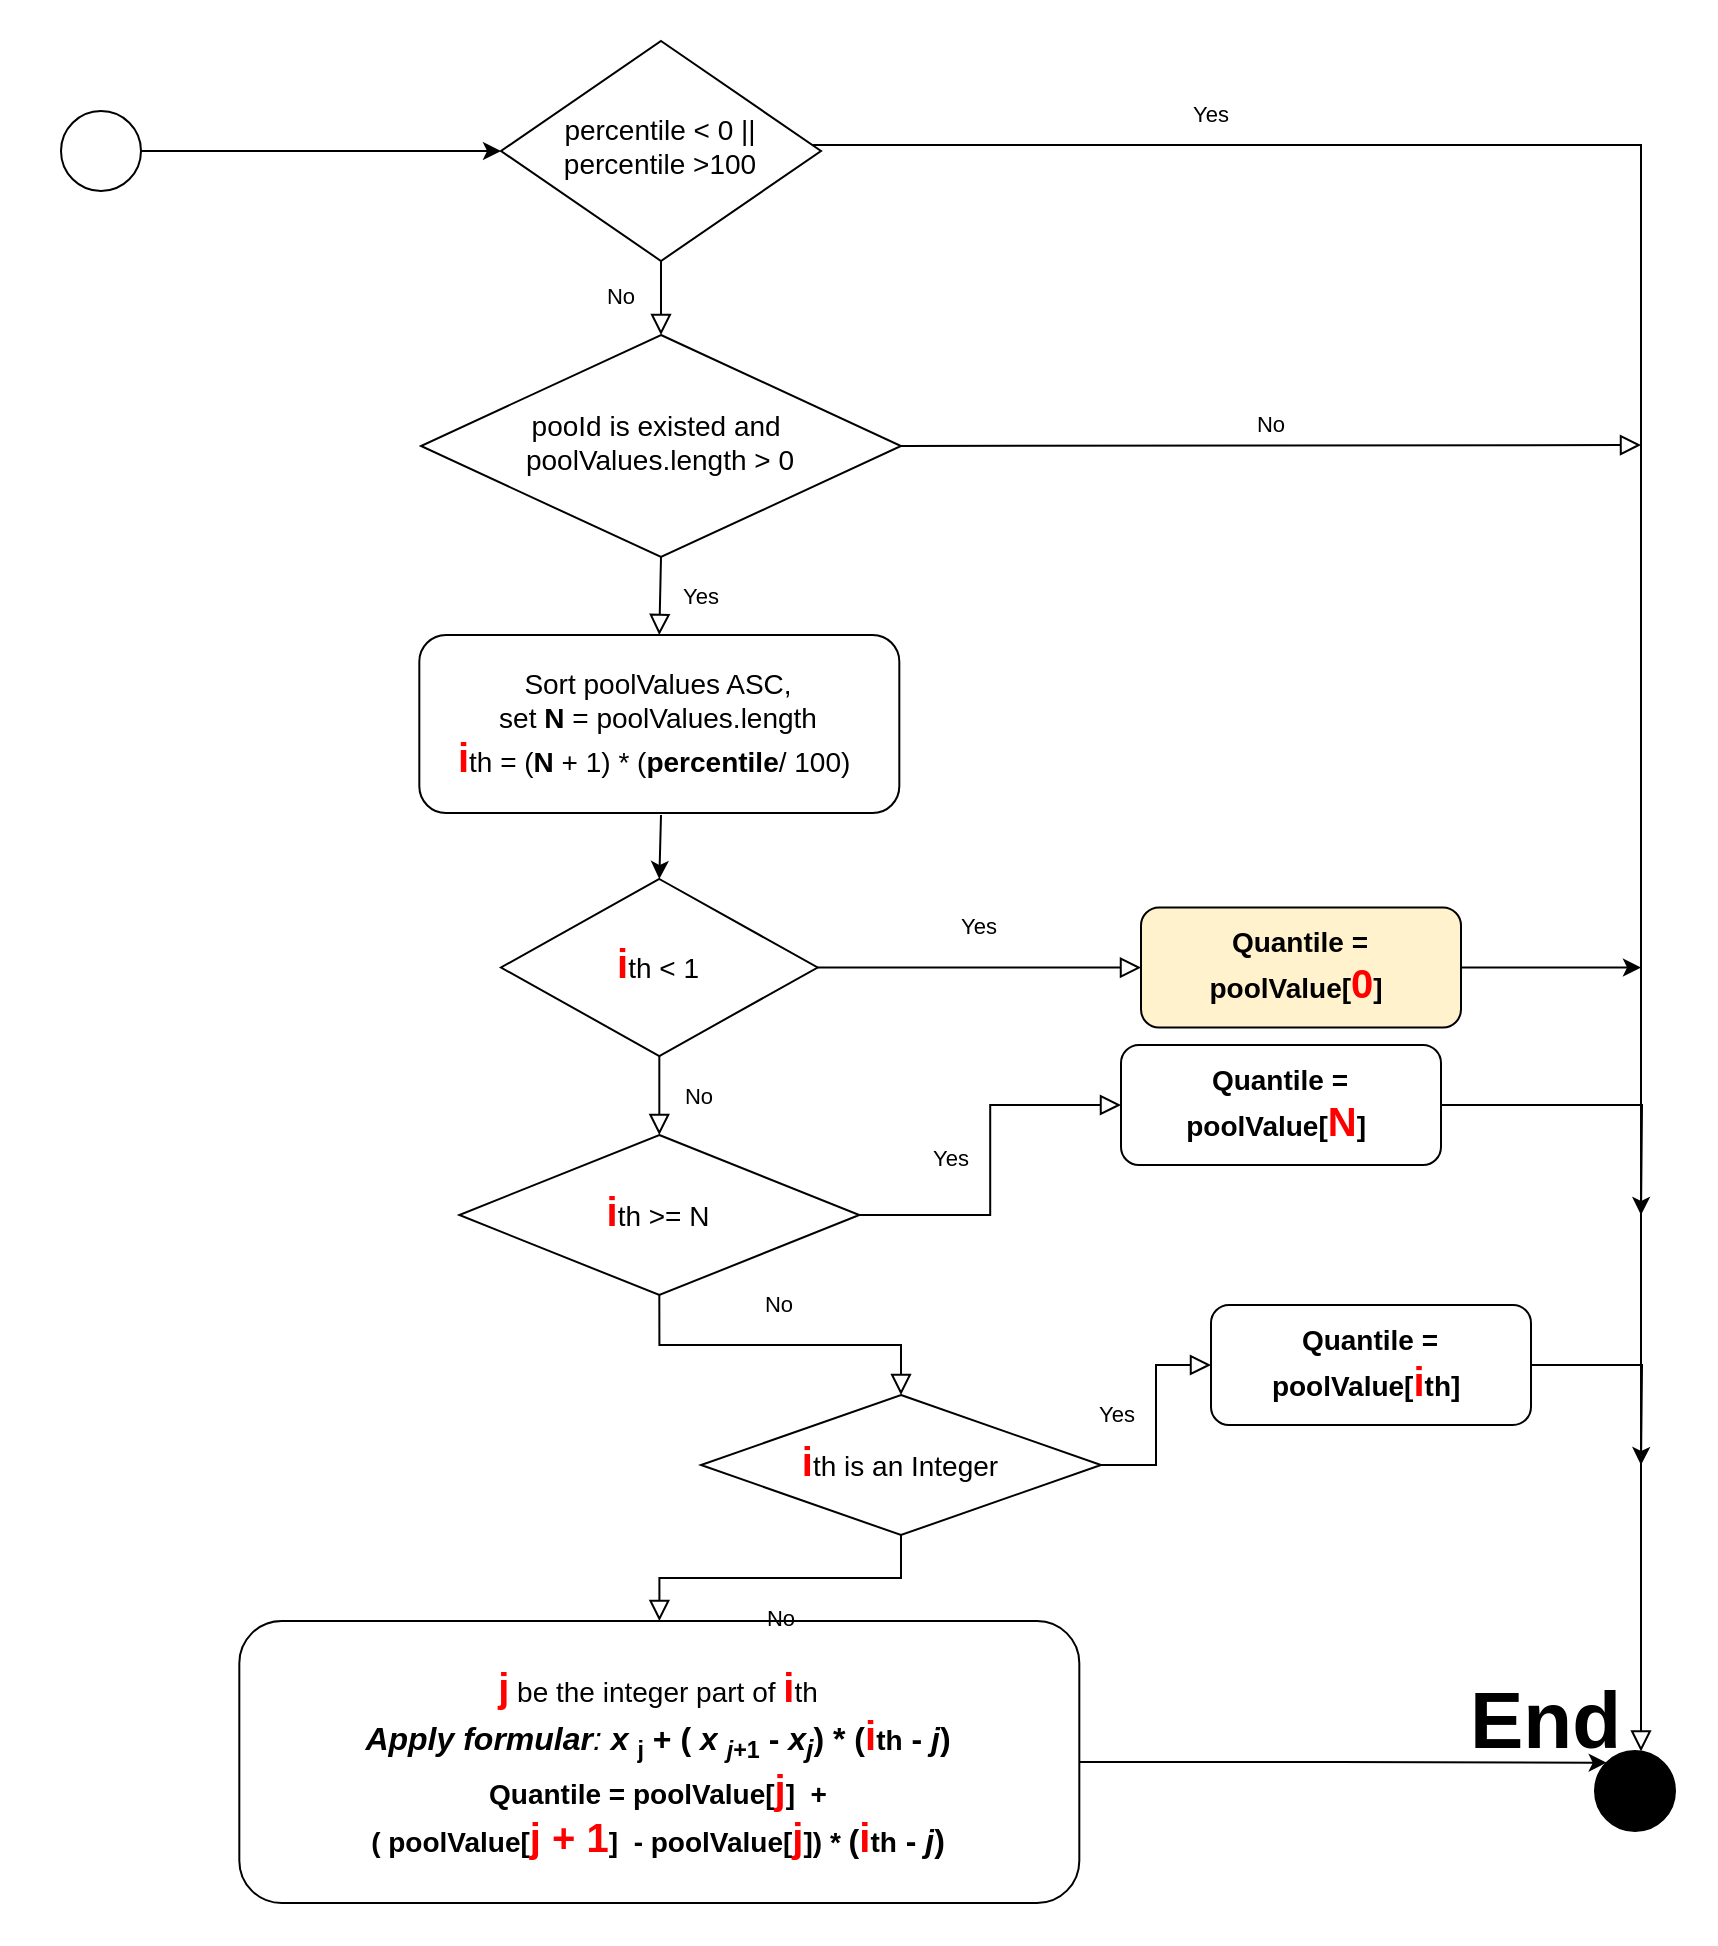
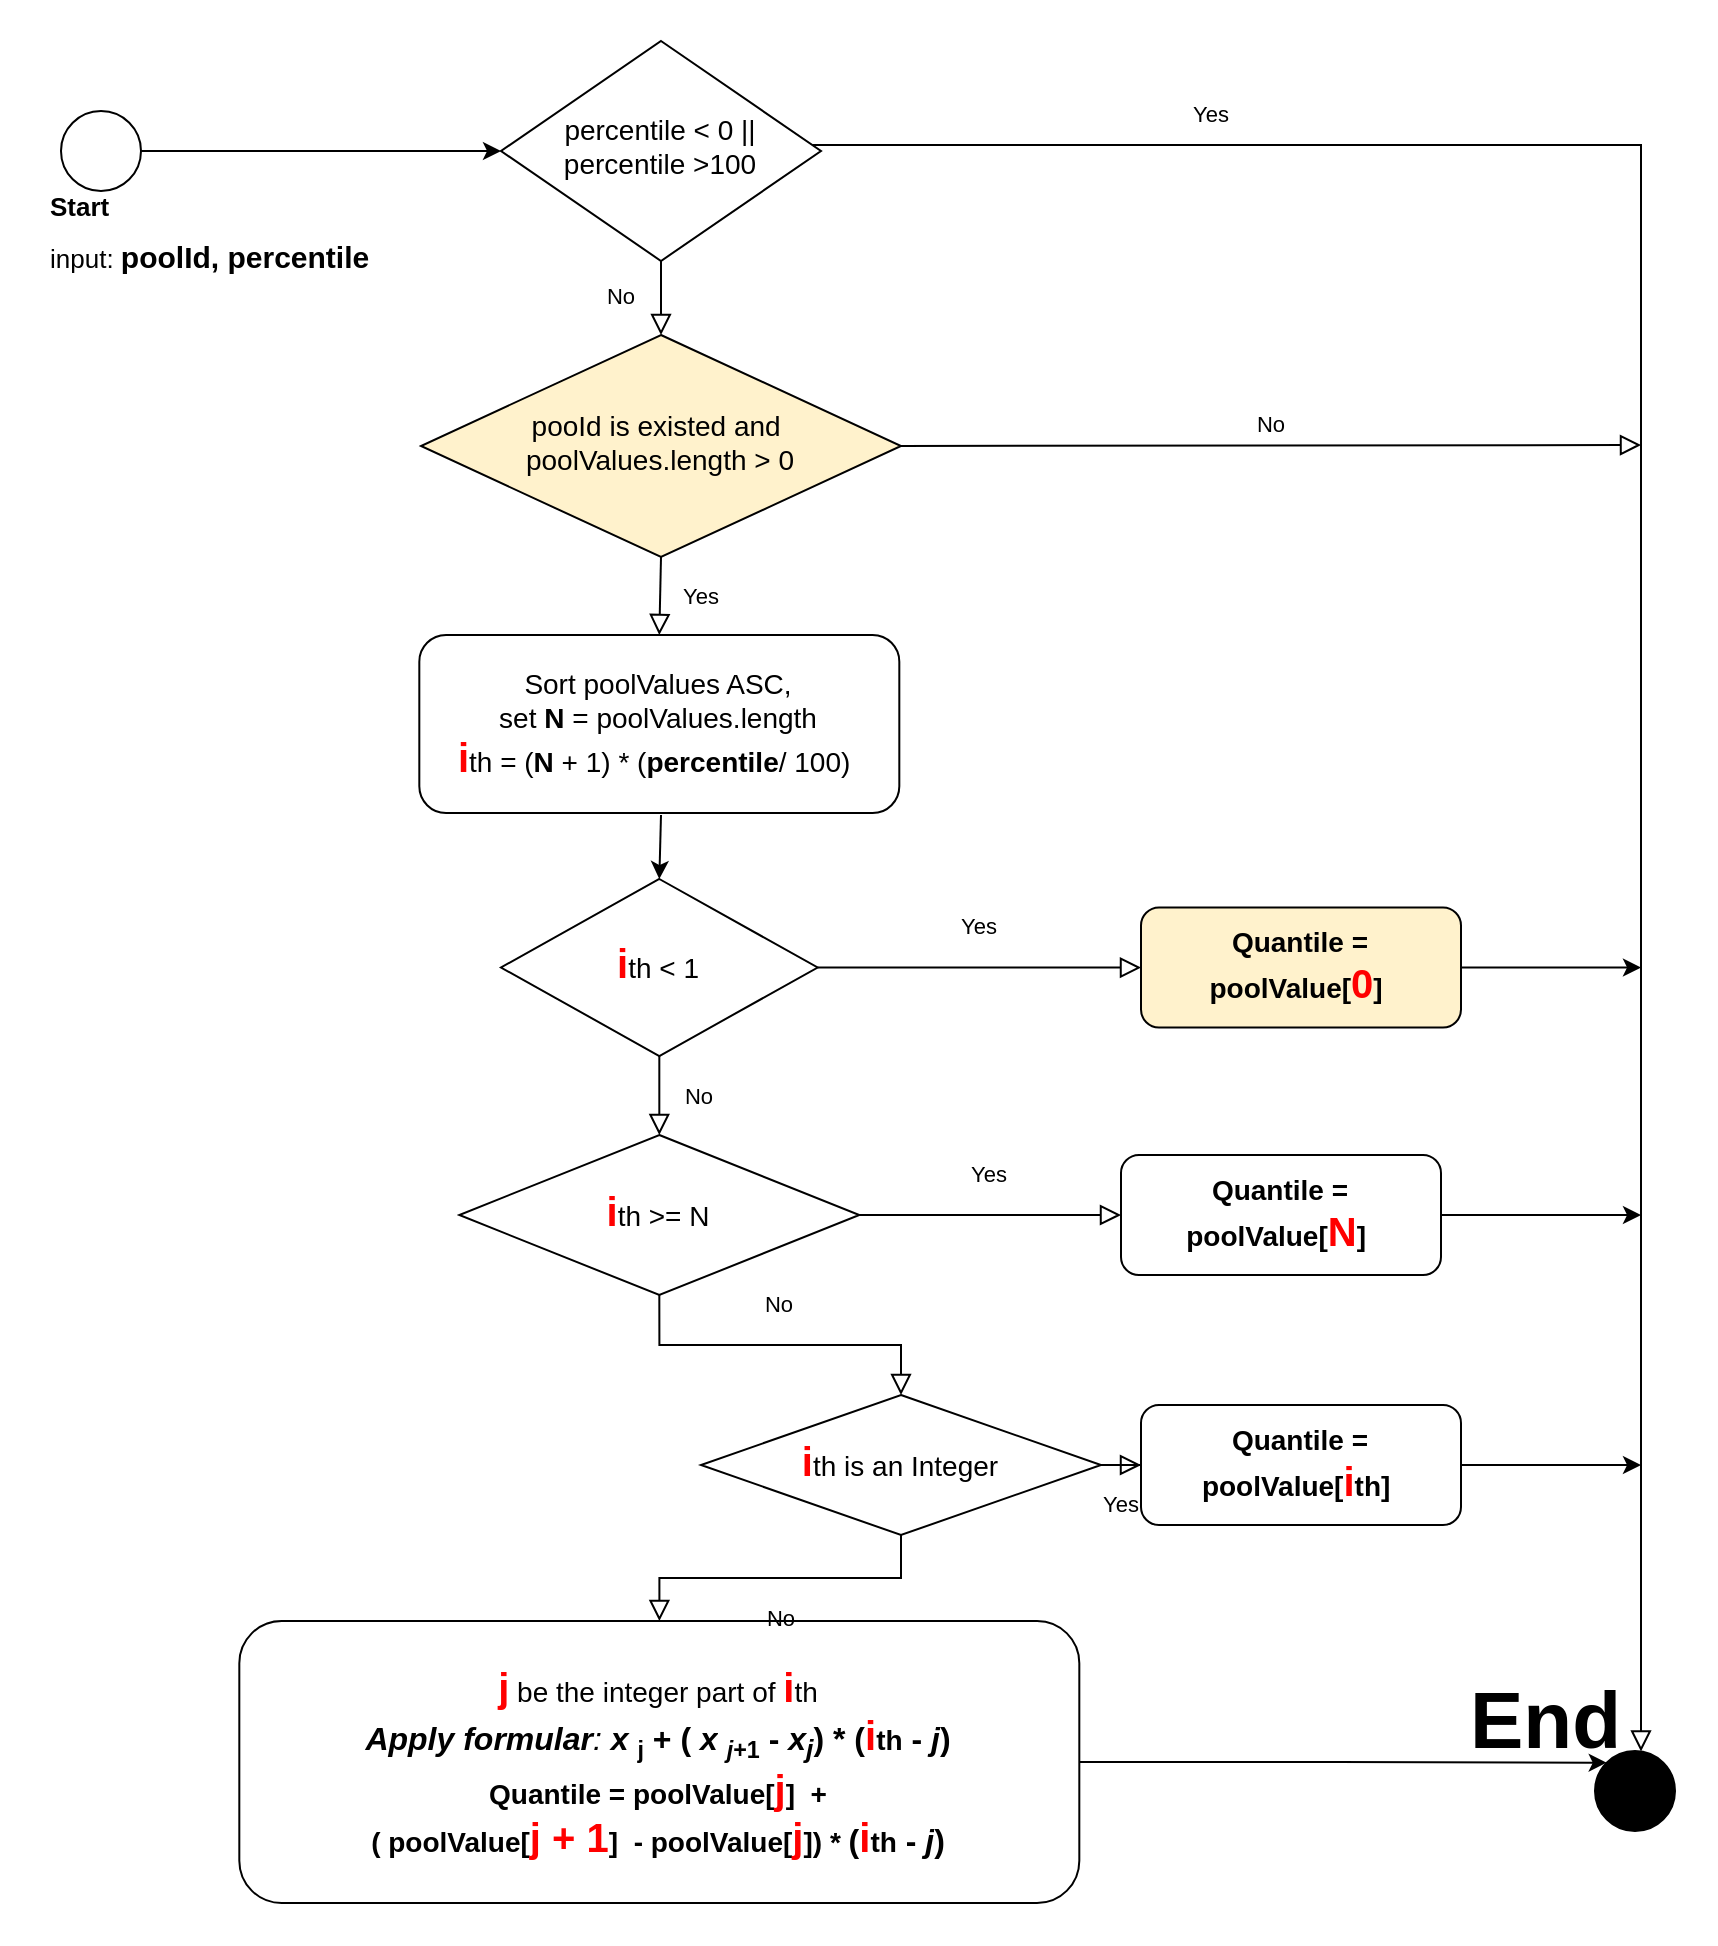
node "Start input: poolId, percentile": added
node "pooId is existed and poolValues.length > 0": fillcolor #ffffff -> #fff2cc
node "Quantile = poolValue[N]": moved (1281, 1105) -> (1281, 1215)
node "Quantile = poolValue[ith]": moved (1371, 1365) -> (1301, 1465)
